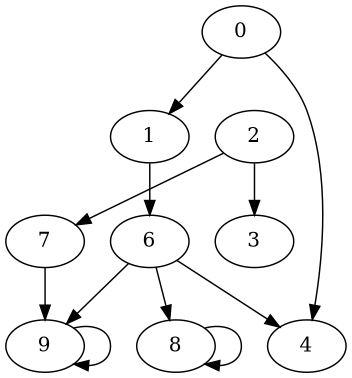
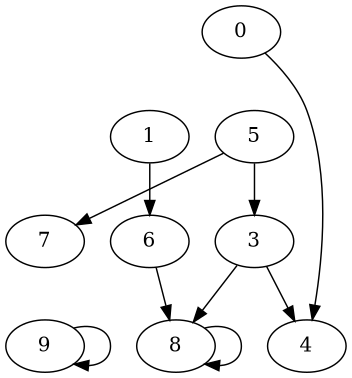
edge "0" -> "1": removed
node "2": label "2" -> "5"
edge "7" -> "9": removed
edge "3" -> "8": added
edge "6" -> "9": removed
edge "6" -> "4": now "3" -> "4"
